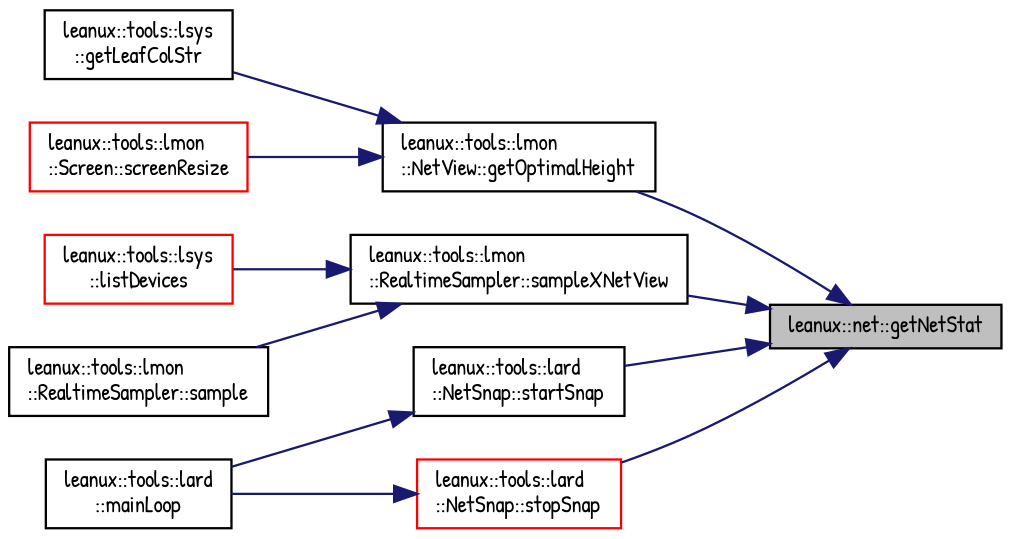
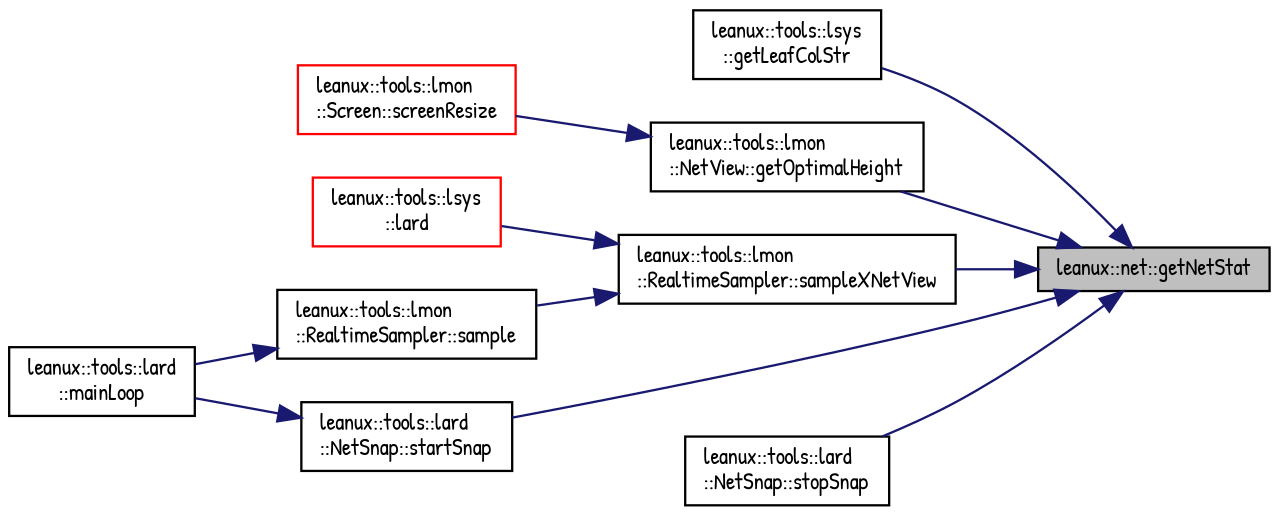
edge "leanux::tools::lsys ::getLeafColStr" -> "leanux::tools::lmon ::NetView::getOptimalHeight": now "leanux::tools::lsys ::getLeafColStr" -> "leanux::net::getNetStat"
node "leanux::tools::lsys ::listDevices": label "leanux::tools::lsys ::listDevices" -> "leanux::tools::lsys ::lard"
edge "leanux::tools::lard ::mainLoop" -> "leanux::tools::lard ::NetSnap::stopSnap": now "leanux::tools::lard ::mainLoop" -> "leanux::tools::lmon ::RealtimeSampler::sample"
node "leanux::tools::lard ::NetSnap::stopSnap": color red -> black
